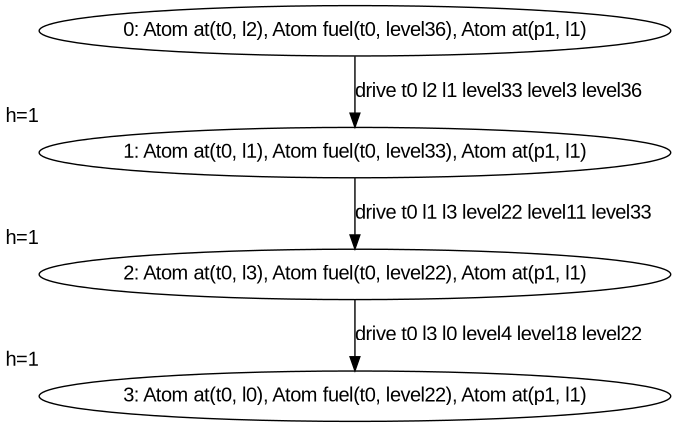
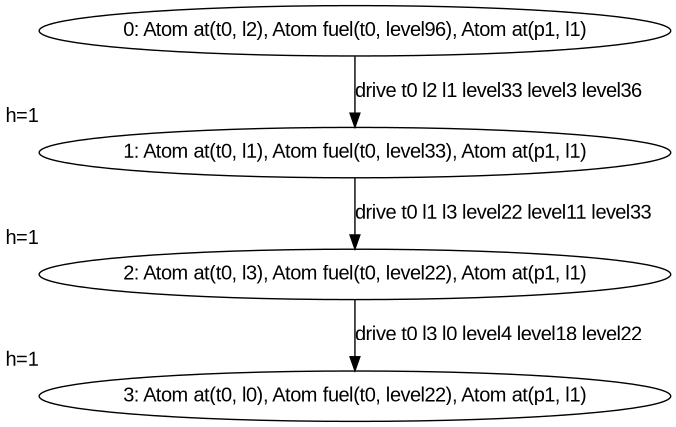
node "0: Atom at(t0, l2), Atom fuel(t0, level36), Atom at(p1, l1)": label "0: Atom at(t0, l2), Atom fuel(t0, level36), Atom at(p1, l1)" -> "0: Atom at(t0, l2), Atom fuel(t0, level96), Atom at(p1, l1)"
